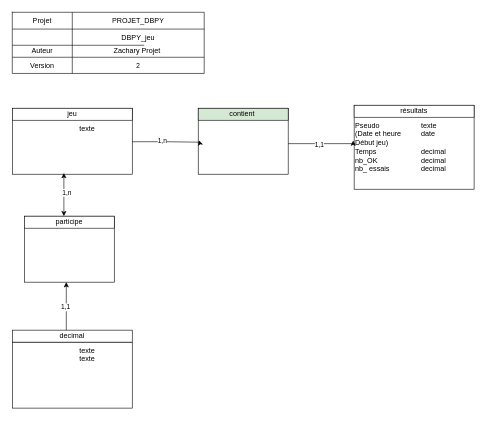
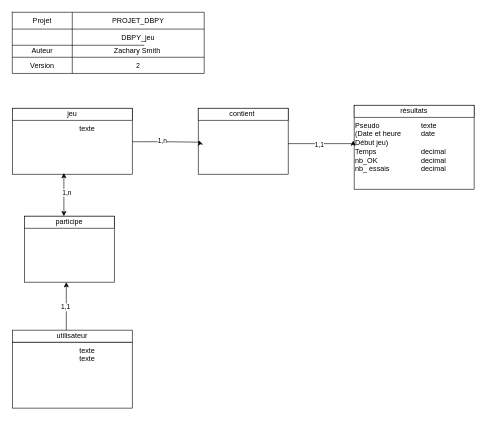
node "Zachary Projet": label "Zachary Projet" -> "Zachary Smith"
node "contient": fillcolor #d5e8d4 -> #ffffff
node "decimal": label "decimal" -> "utilisateur"
